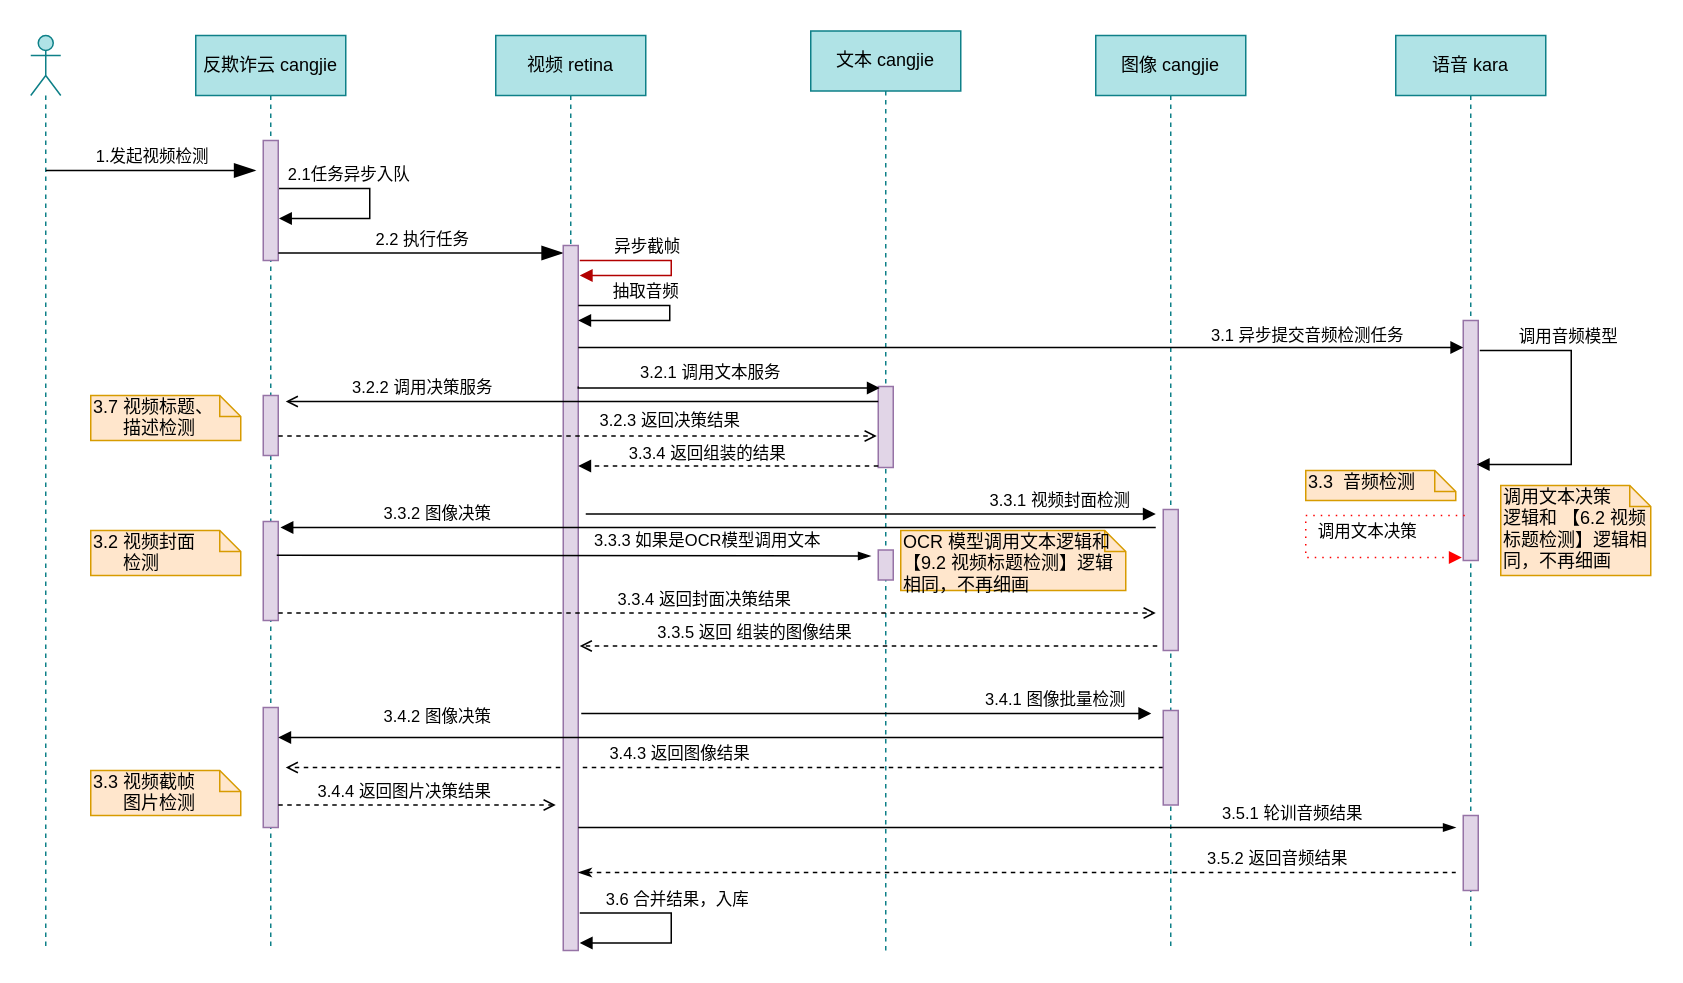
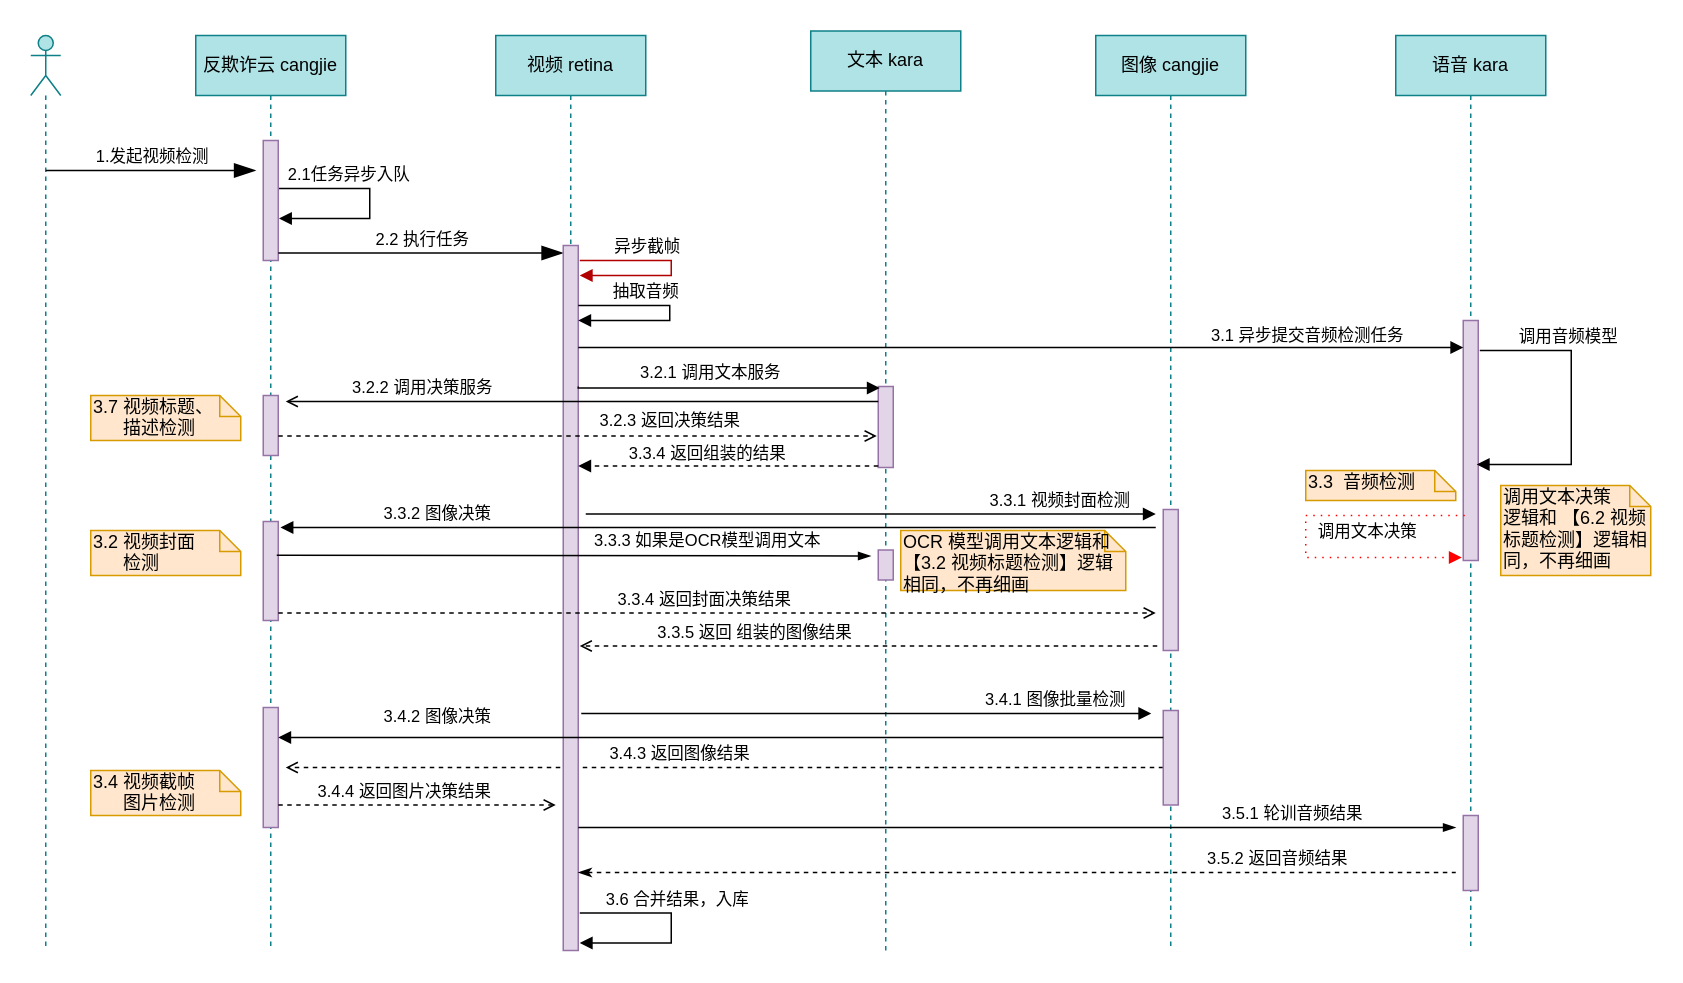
node "文本 cangjie": label "文本 cangjie" -> "文本 kara"
node "OCR 模型调用文本逻辑和 【9.2 视频标题检测】逻辑相同，不再细画": label "OCR 模型调用文本逻辑和 【9.2 视频标题检测】逻辑相同，不再细画" -> "OCR 模型调用文本逻辑和 【3.2 视频标题检测】逻辑相同，不再细画"
node "3.3 视频截帧 图片检测": label "3.3 视频截帧 图片检测" -> "3.4 视频截帧 图片检测"
